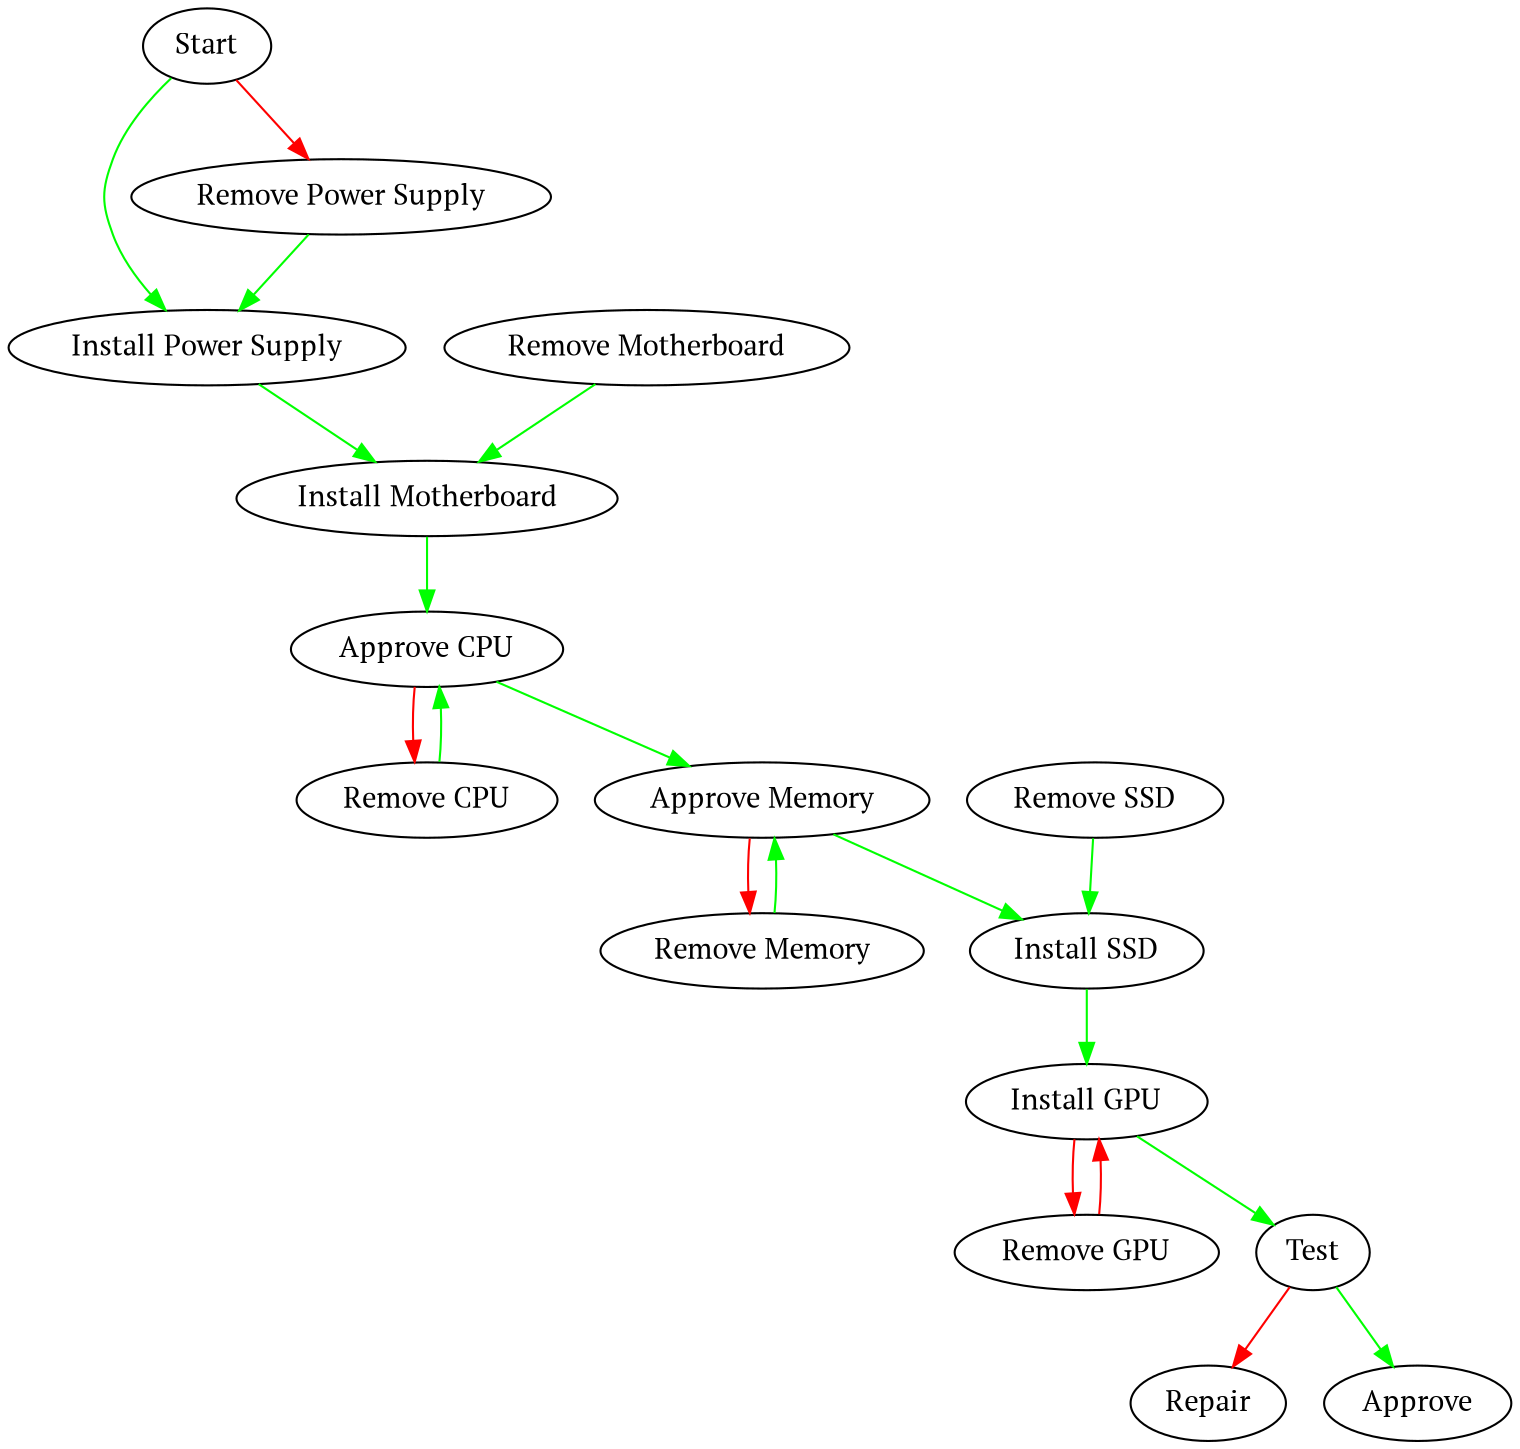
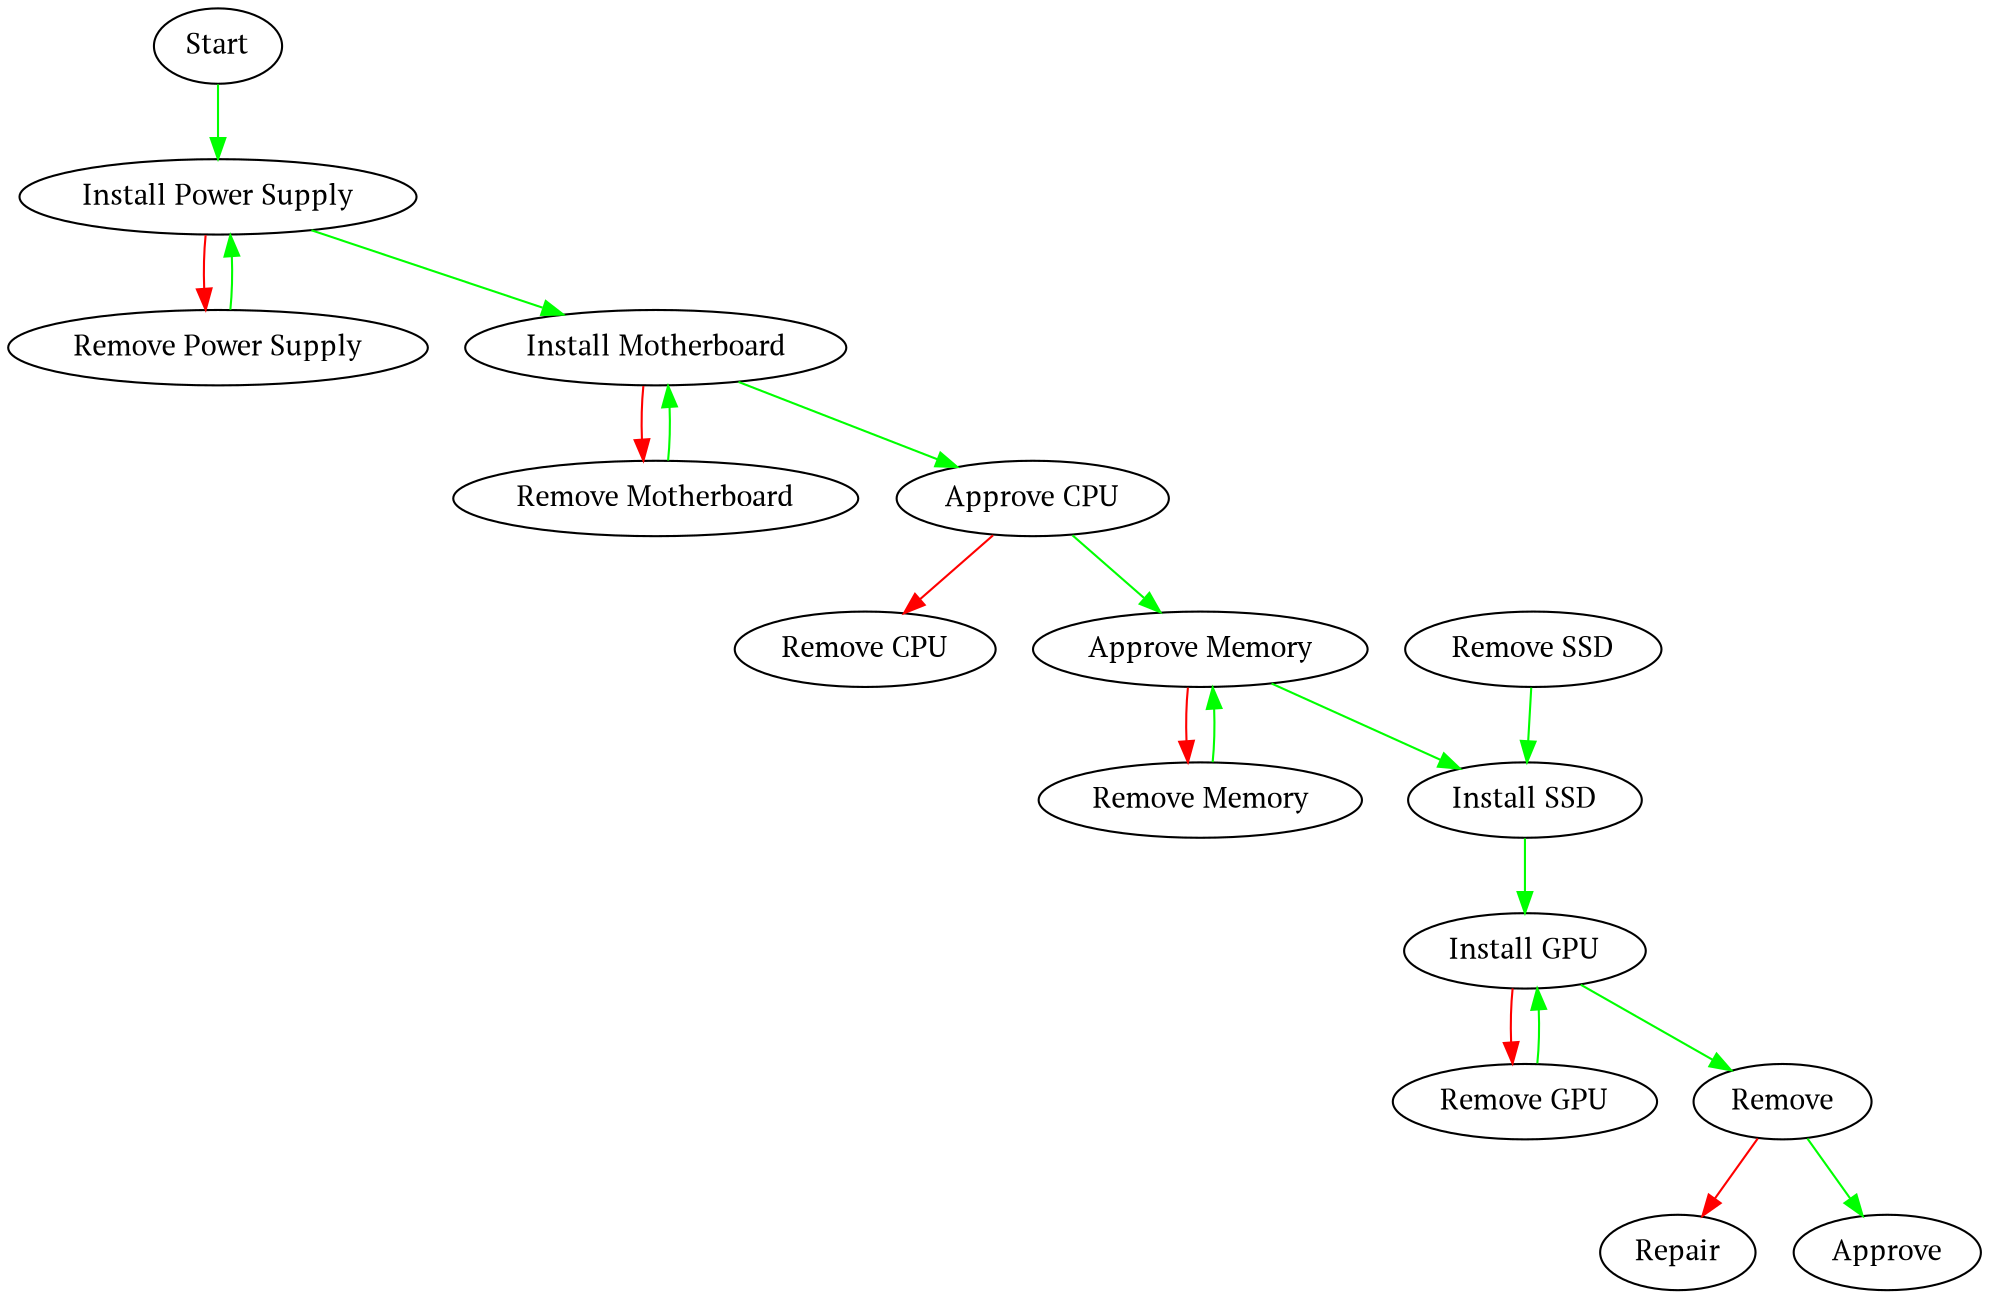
edge "Start" -> "Remove Power Supply": now "Install Power Supply" -> "Remove Power Supply"
edge "Install Motherboard" -> "Remove Motherboard": added
edge "Remove CPU" -> "Approve CPU": removed
edge "Remove GPU" -> "Install GPU": color red -> green
node "Test": label "Test" -> "Remove"
